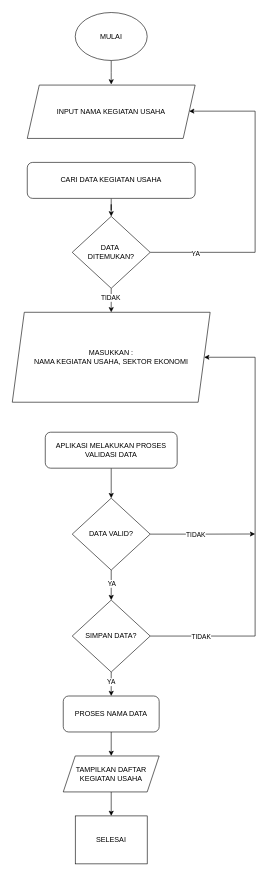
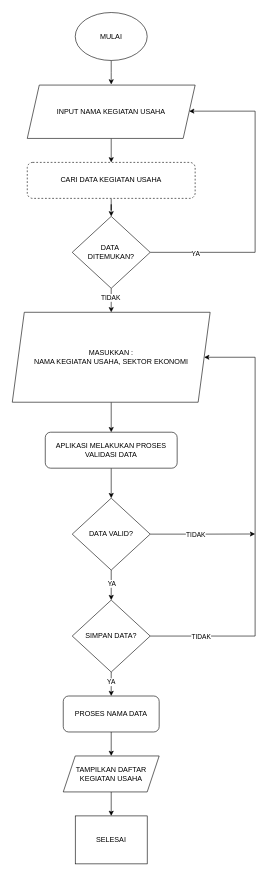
edge "INPUT NAMA KEGIATAN USAHA" -> "CARI DATA KEGIATAN USAHA": added
node "CARI DATA KEGIATAN USAHA": style solid -> dashed
edge "MASUKKAN : NAMA KEGIATAN USAHA, SEKTOR EKONOMI" -> "APLIKASI MELAKUKAN PROSES VALIDASI DATA": added
